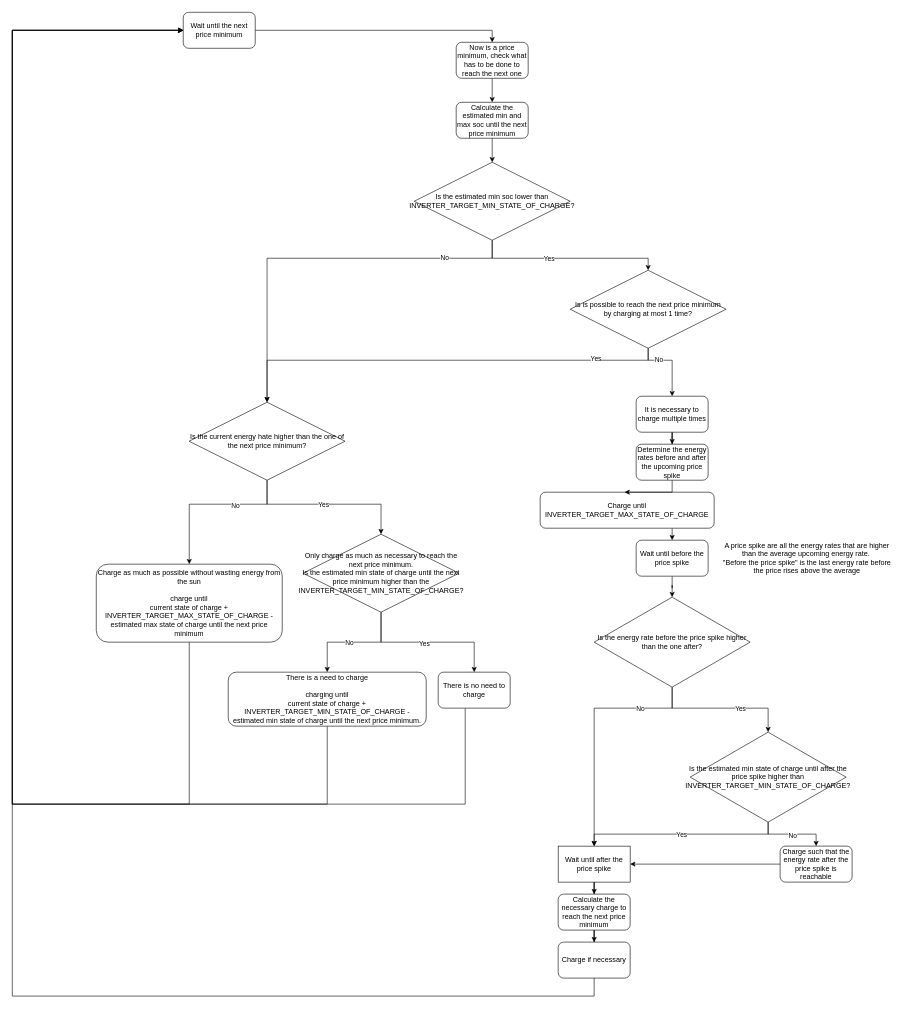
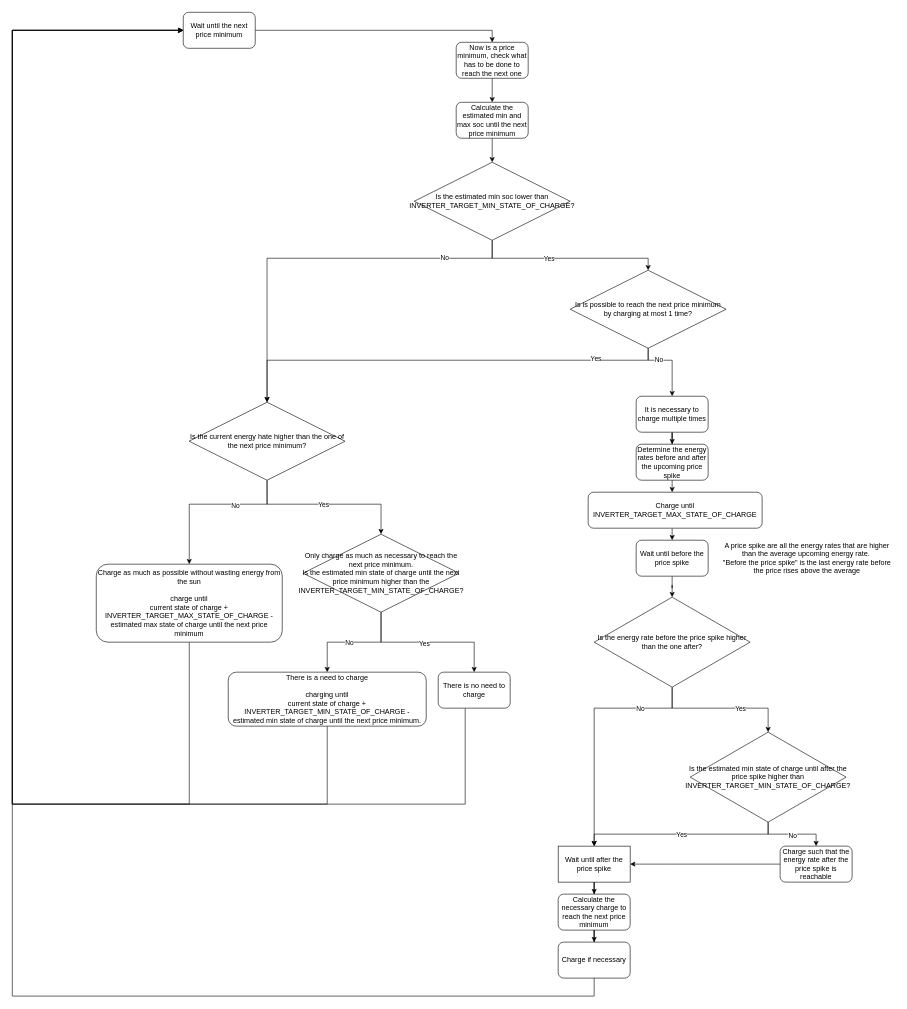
node "Charge until INVERTER_TARGET_MAX_STATE_OF_CHARGE": moved (627, 510) -> (675, 510)
